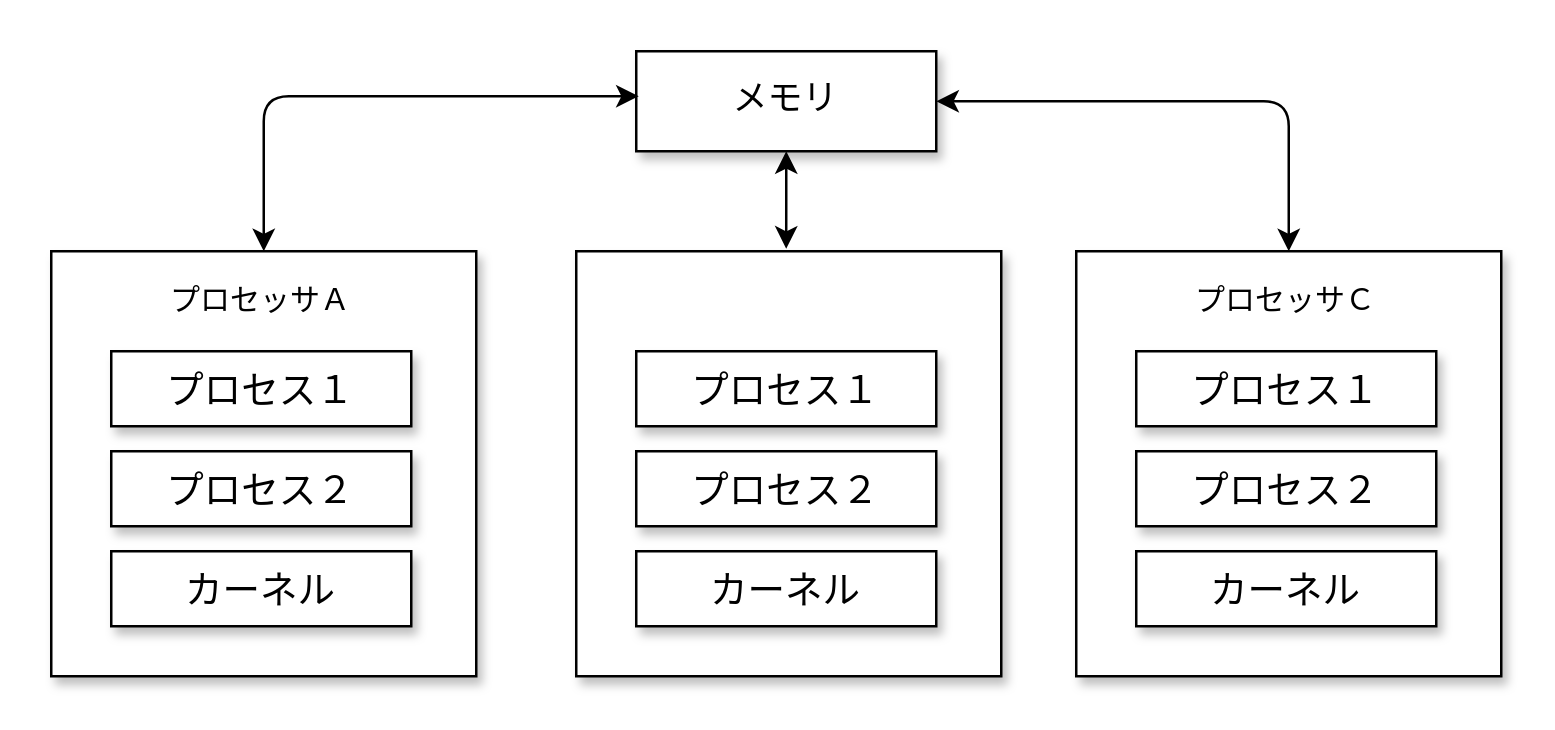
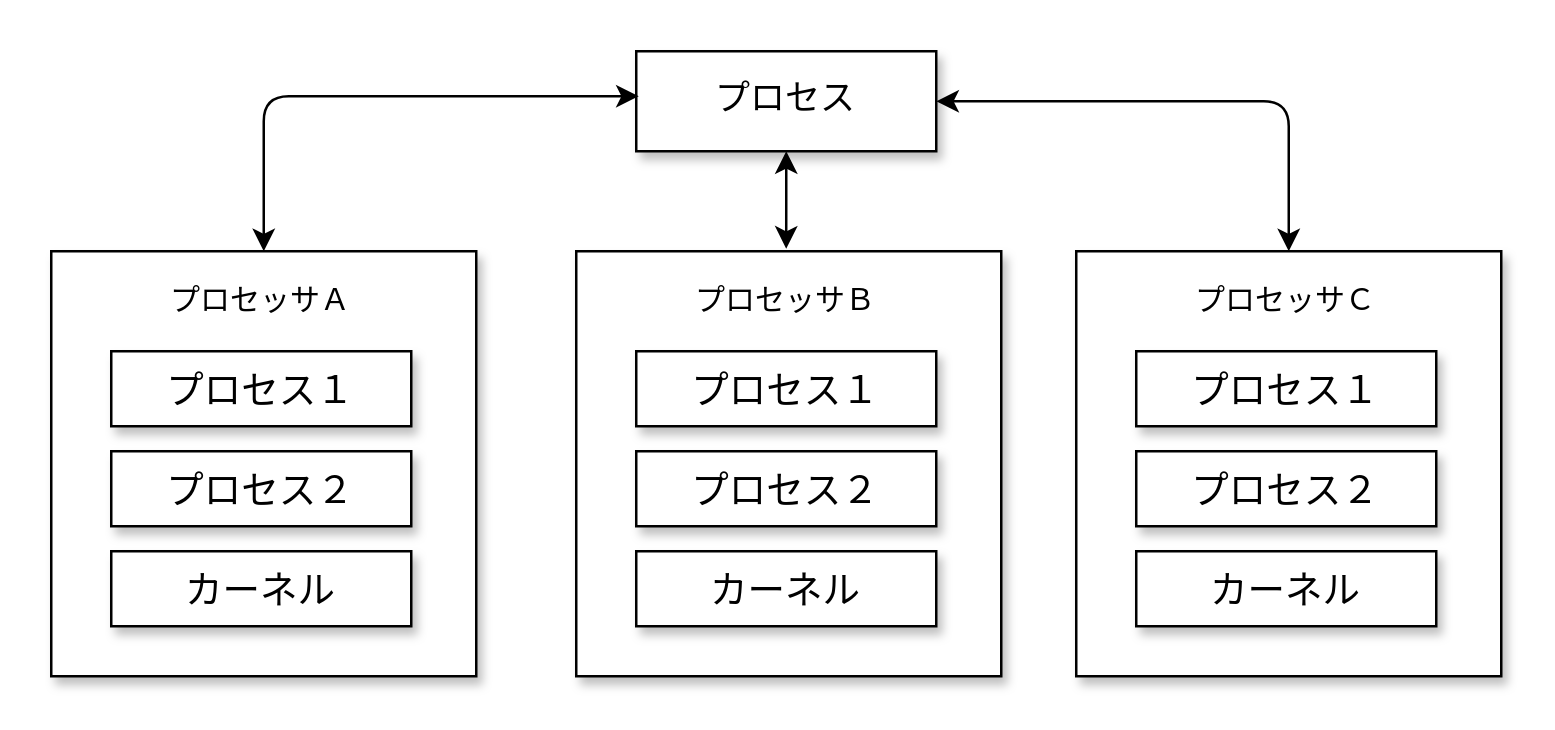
node "メモリ": label "メモリ" -> "プロセス"
node "プロセッサＢ": added
